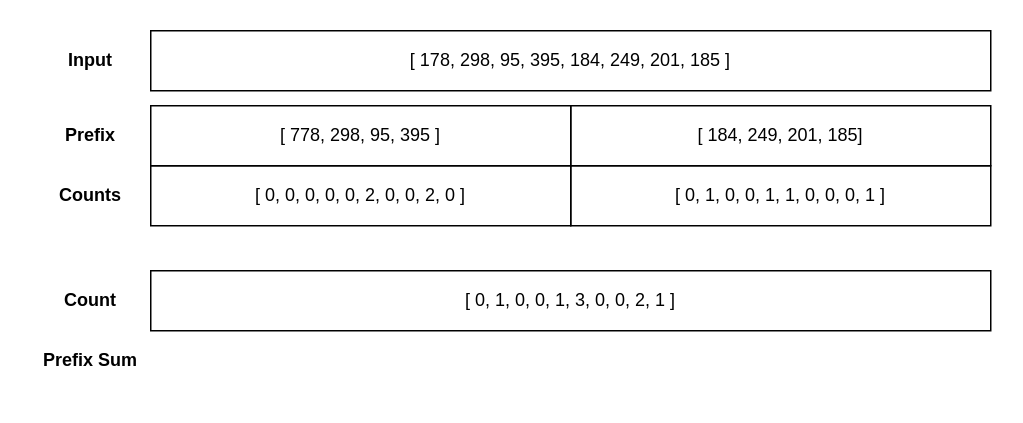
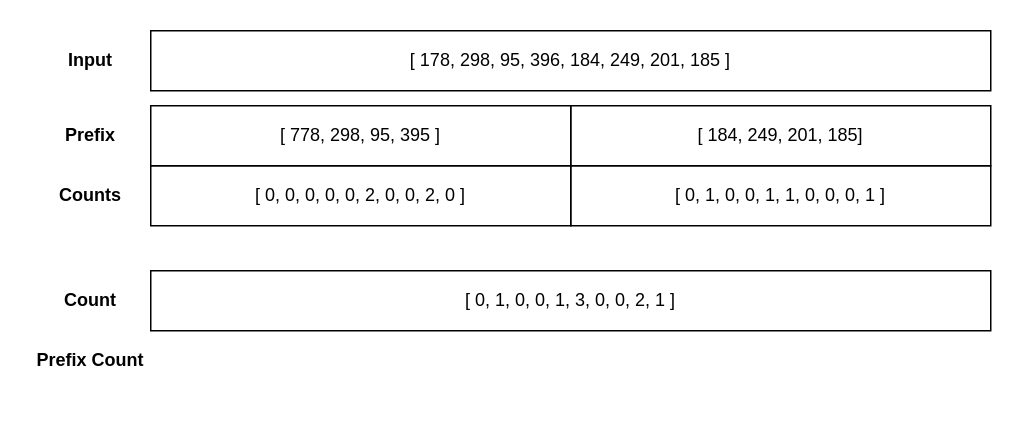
node "[ 178, 298, 95, 395, 184, 249, 201, 185 ]": label "[ 178, 298, 95, 395, 184, 249, 201, 185 ]" -> "[ 178, 298, 95, 396, 184, 249, 201, 185 ]"
node "Prefix Sum": label "Prefix Sum" -> "Prefix Count"
